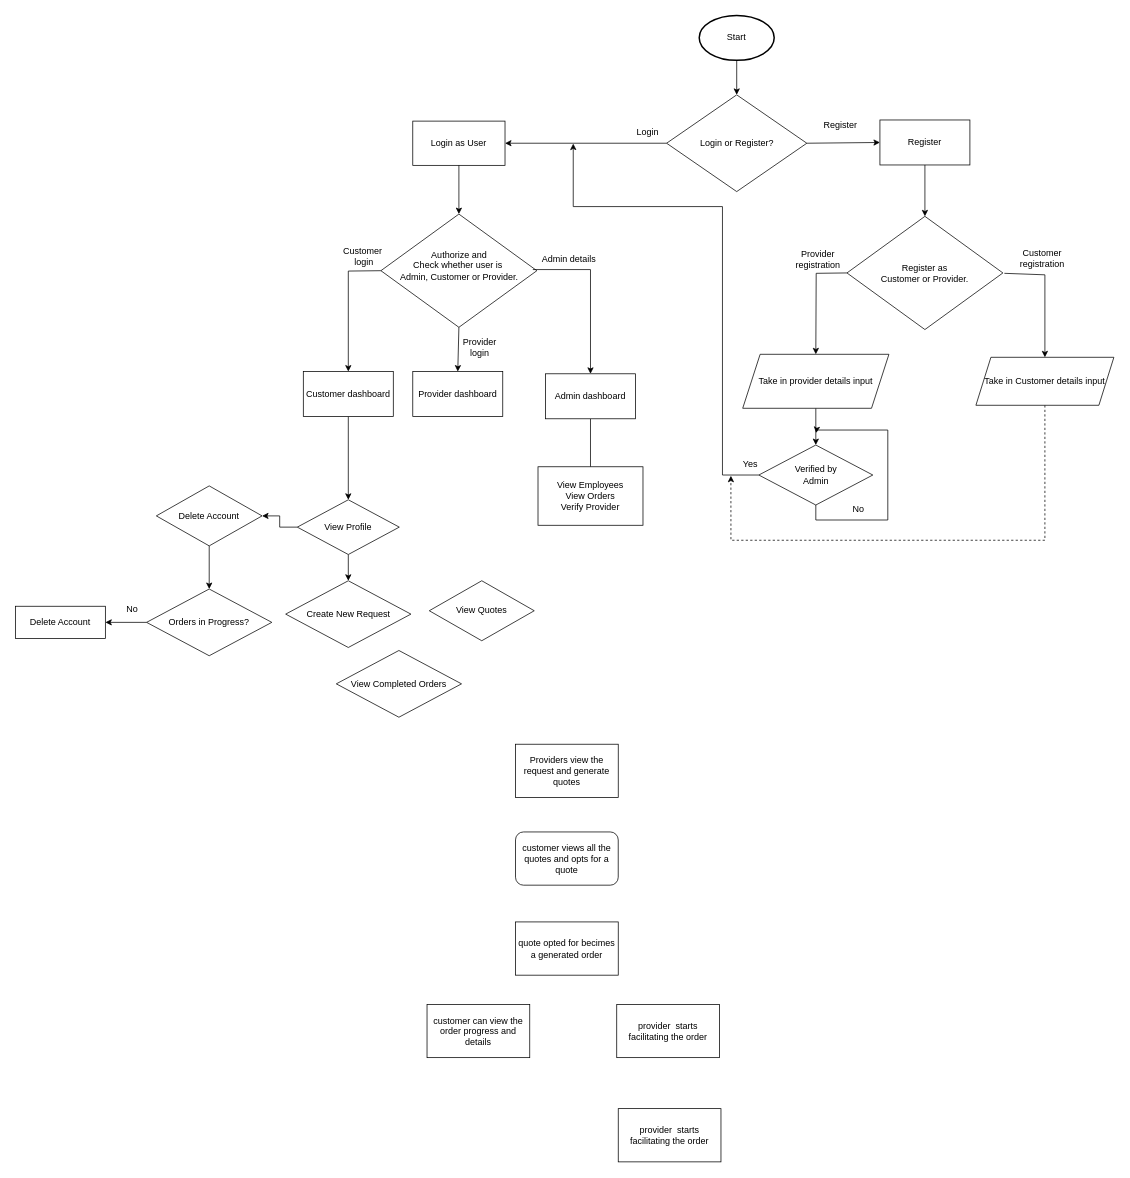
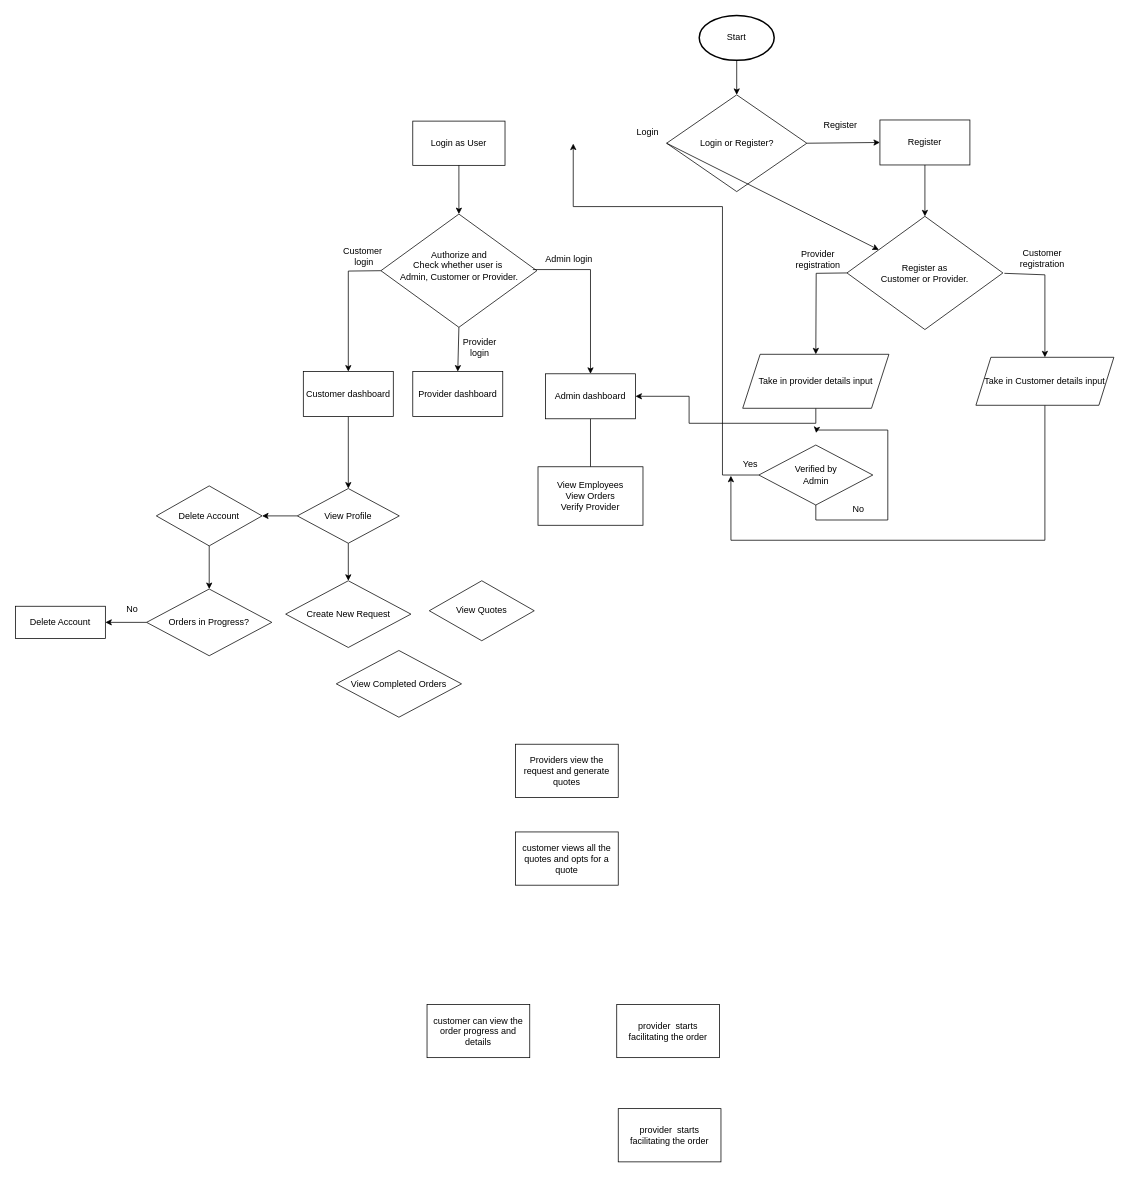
edge "Login or Register?" -> "Login as User": now "Login or Register?" -> "Register as Customer or Provider."
node "Admin details": label "Admin details" -> "Admin login"
edge "Take in provider details input" -> "Verified by Admin": now "Take in provider details input" -> "Admin dashboard"
node "View Profile": moved (348, 527) -> (348, 516)
edge "Take in Customer details input" -> "Yes": style dashed -> solid
node "customer views all the quotes and opts for a quote": shape rounded rectangle -> rectangle
node "quote opted for becimes a generated order": removed
